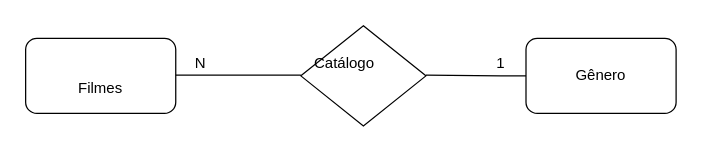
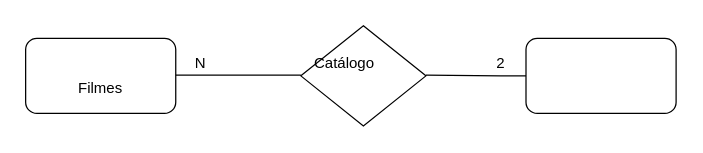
node "1": label "1" -> "2"
node "Gênero": removed
